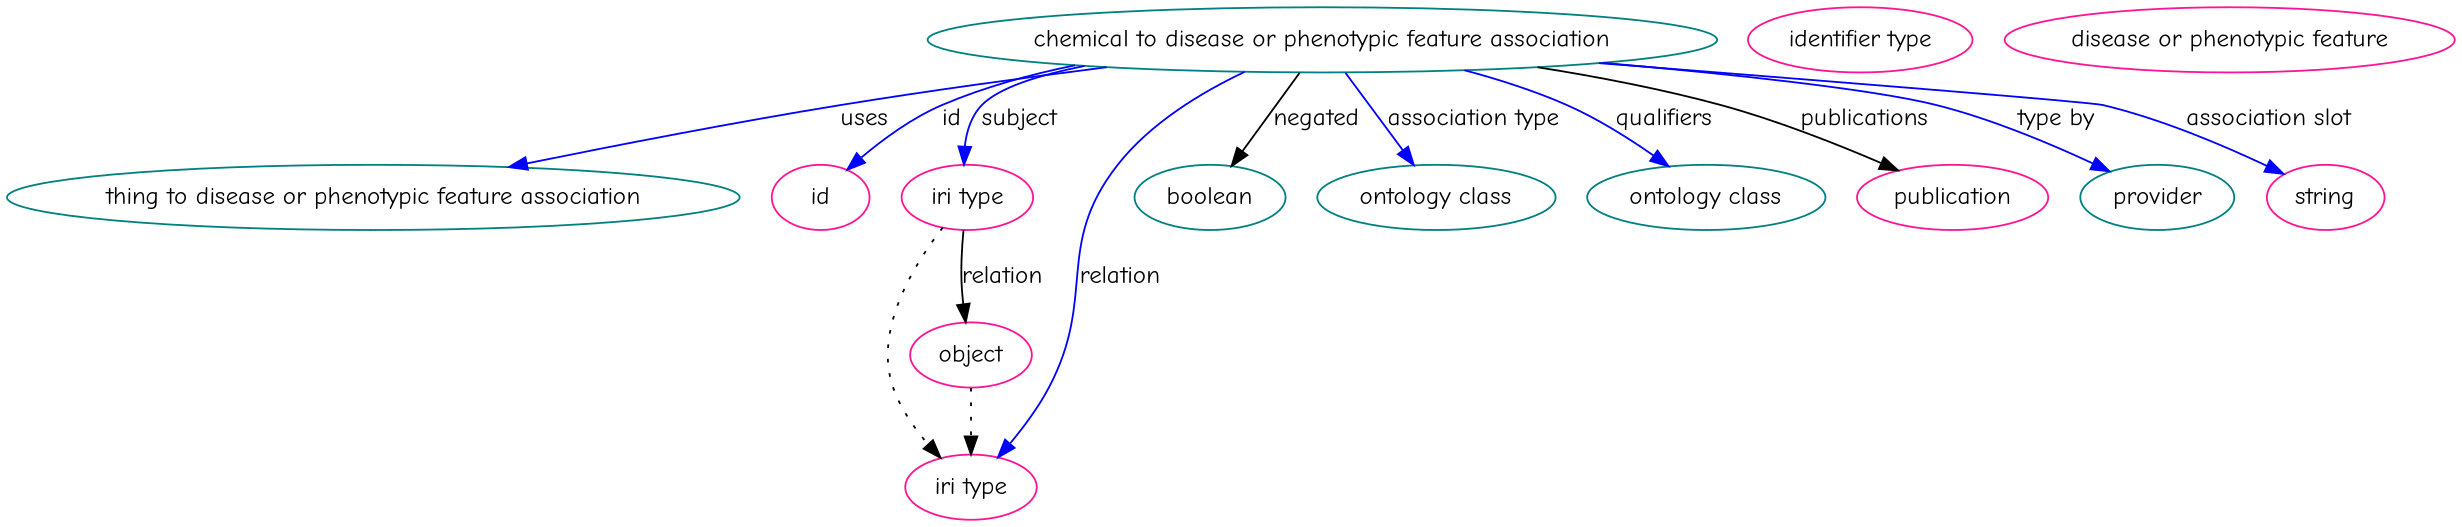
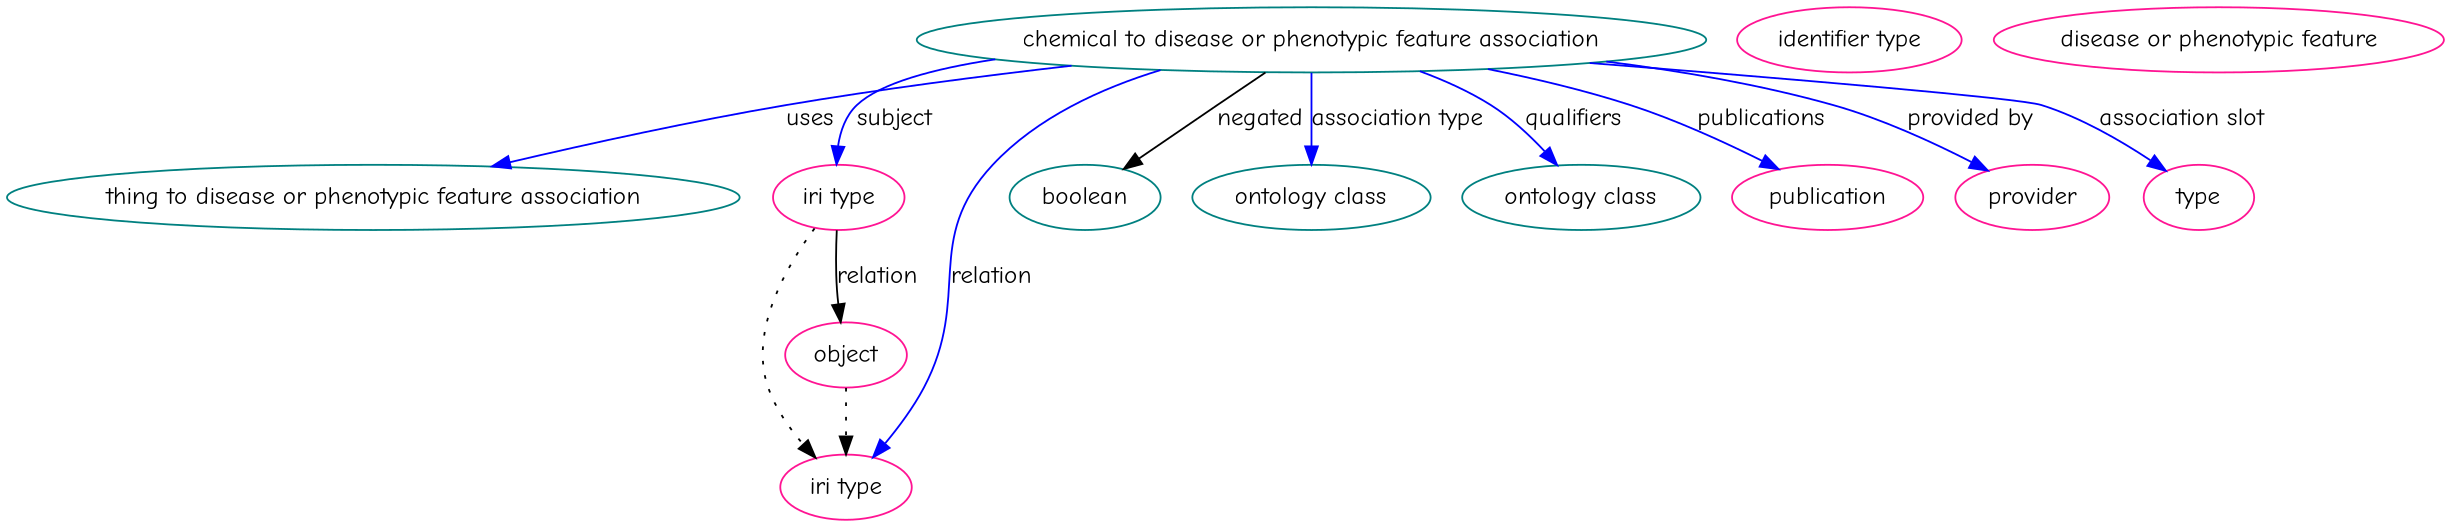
edge "chemical to disease or phenotypic feature association" -> "publication": color black -> blue
edge "chemical to disease or phenotypic feature association" -> "provider": label "type by" -> "provided by"
node "id": removed
node "provider": color teal -> deeppink
node "string": label "string" -> "type"
